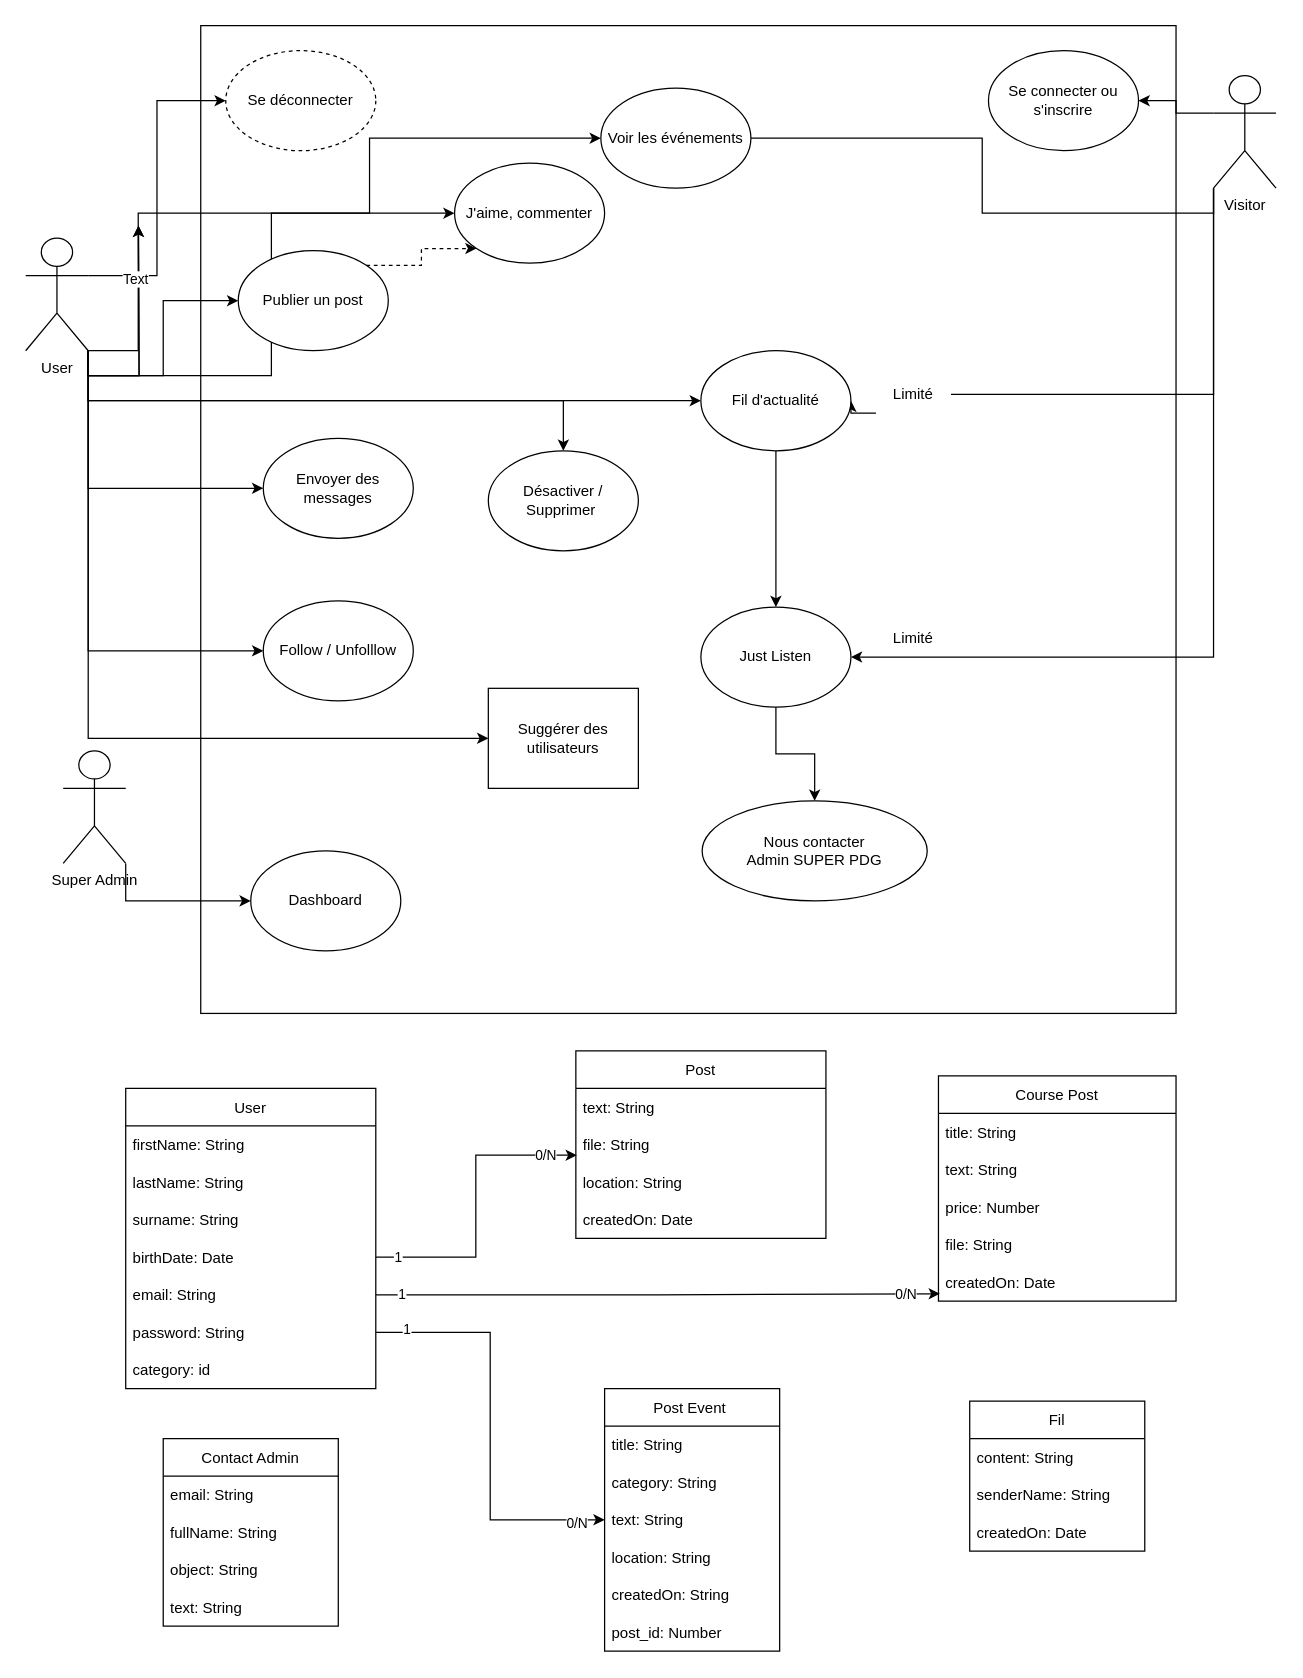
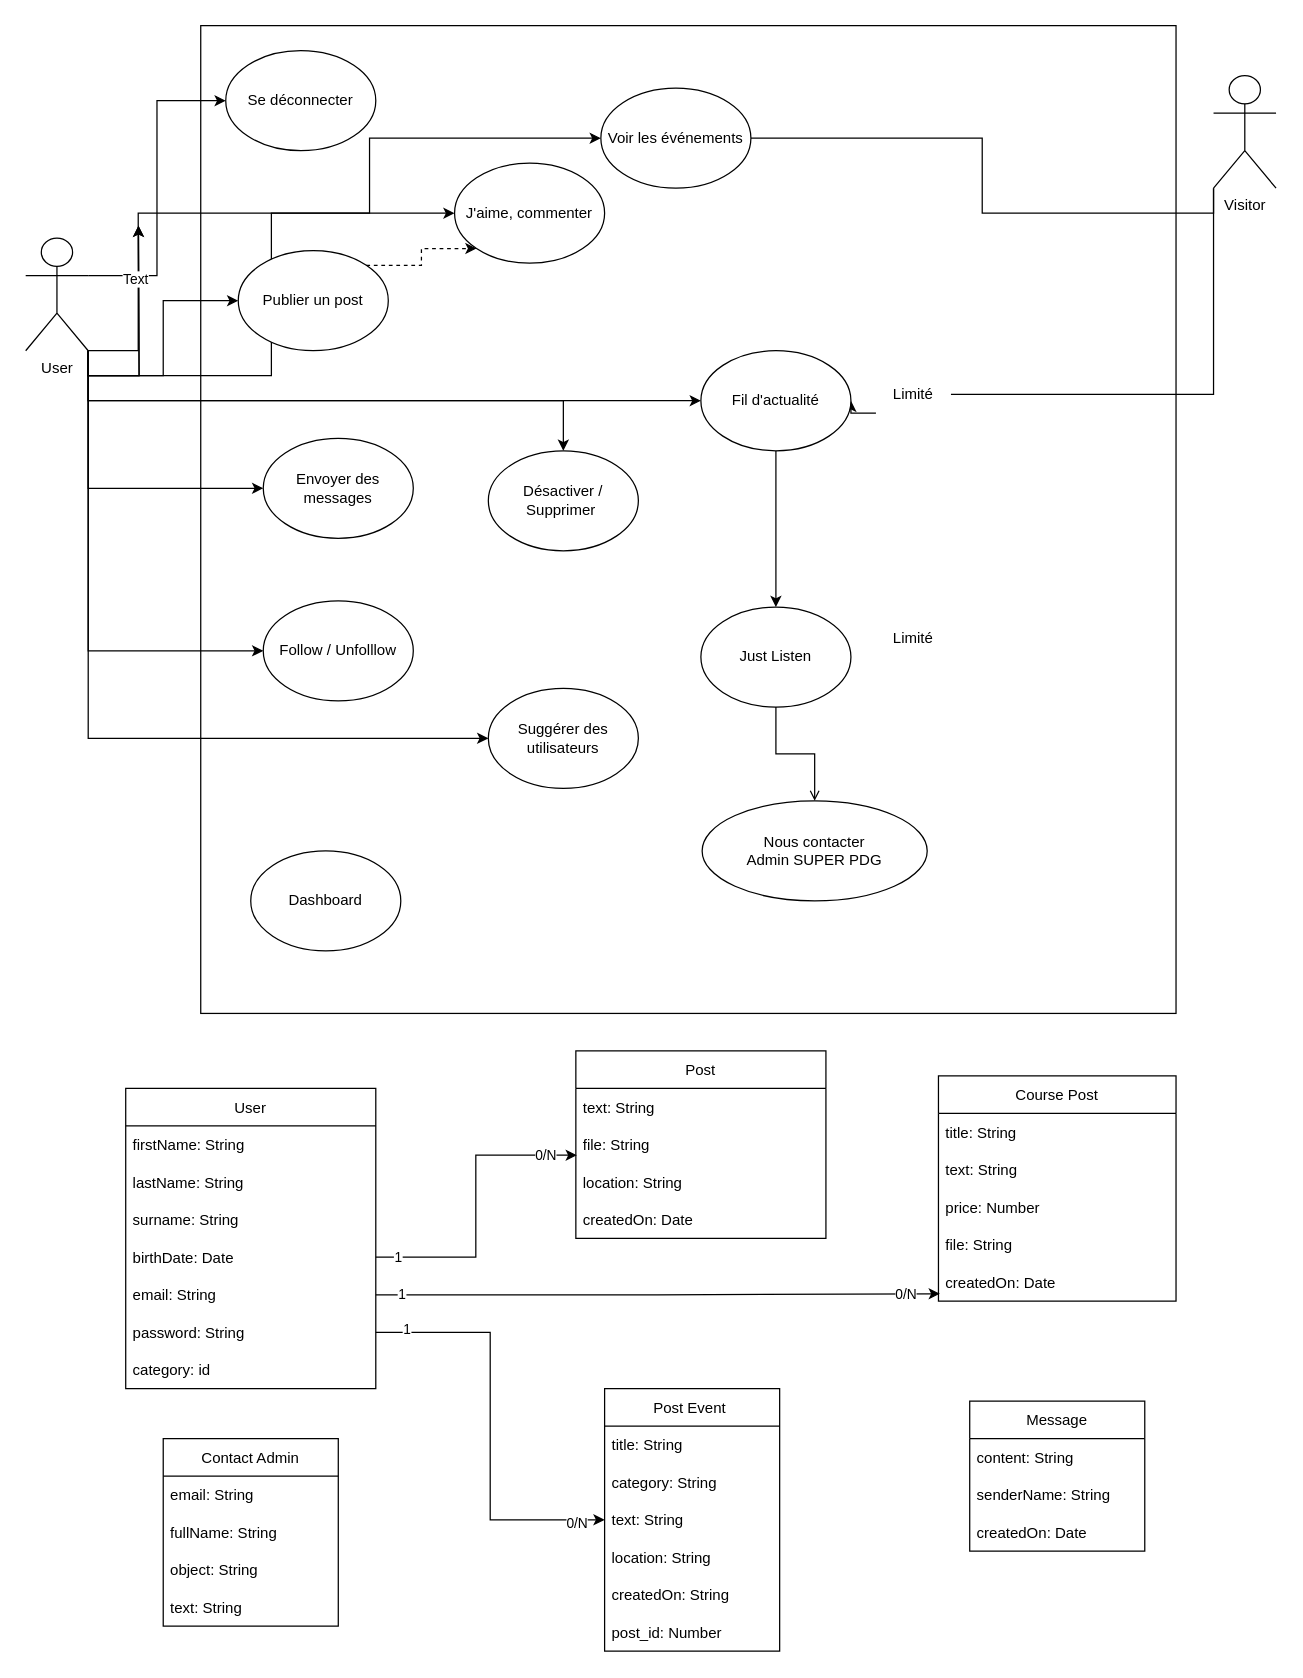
node "Se déconnecter": style dashed -> solid
node "Se connecter ou s'inscrire": removed
edge "Visitor" -> "Se connecter ou s'inscrire": removed
edge "Visitor" -> "Just Listen": removed
node "Suggérer des utilisateurs": shape rectangle -> ellipse
edge "Just Listen" -> "Nous contacter Admin SUPER PDG": arrowhead classic -> open
node "Super Admin": removed
edge "Super Admin" -> "Dashboard": removed
node "Fil": label "Fil" -> "Message"
